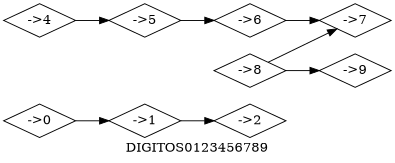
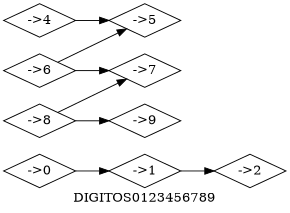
edge "->5" -> "->6": reversed
